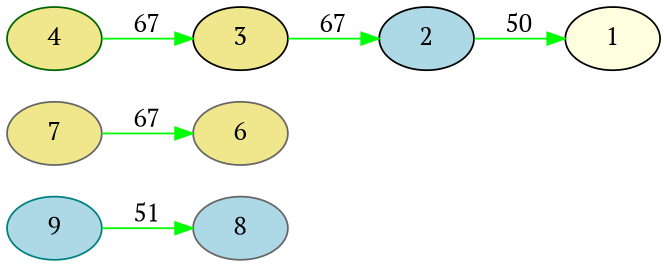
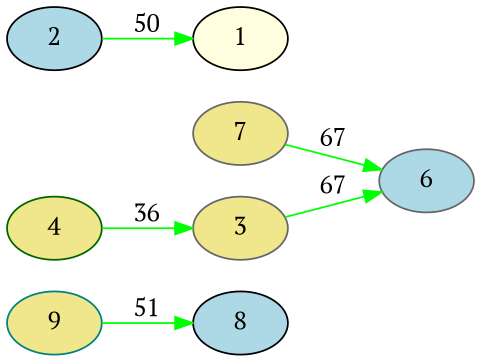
edge "4" -> "3": label "67" -> "36"
node "3": color black -> gray40
edge "3" -> "2": now "3" -> "6"
node "6": fillcolor khaki -> lightblue
node "9": fillcolor lightblue -> khaki
node "8": color gray40 -> black
